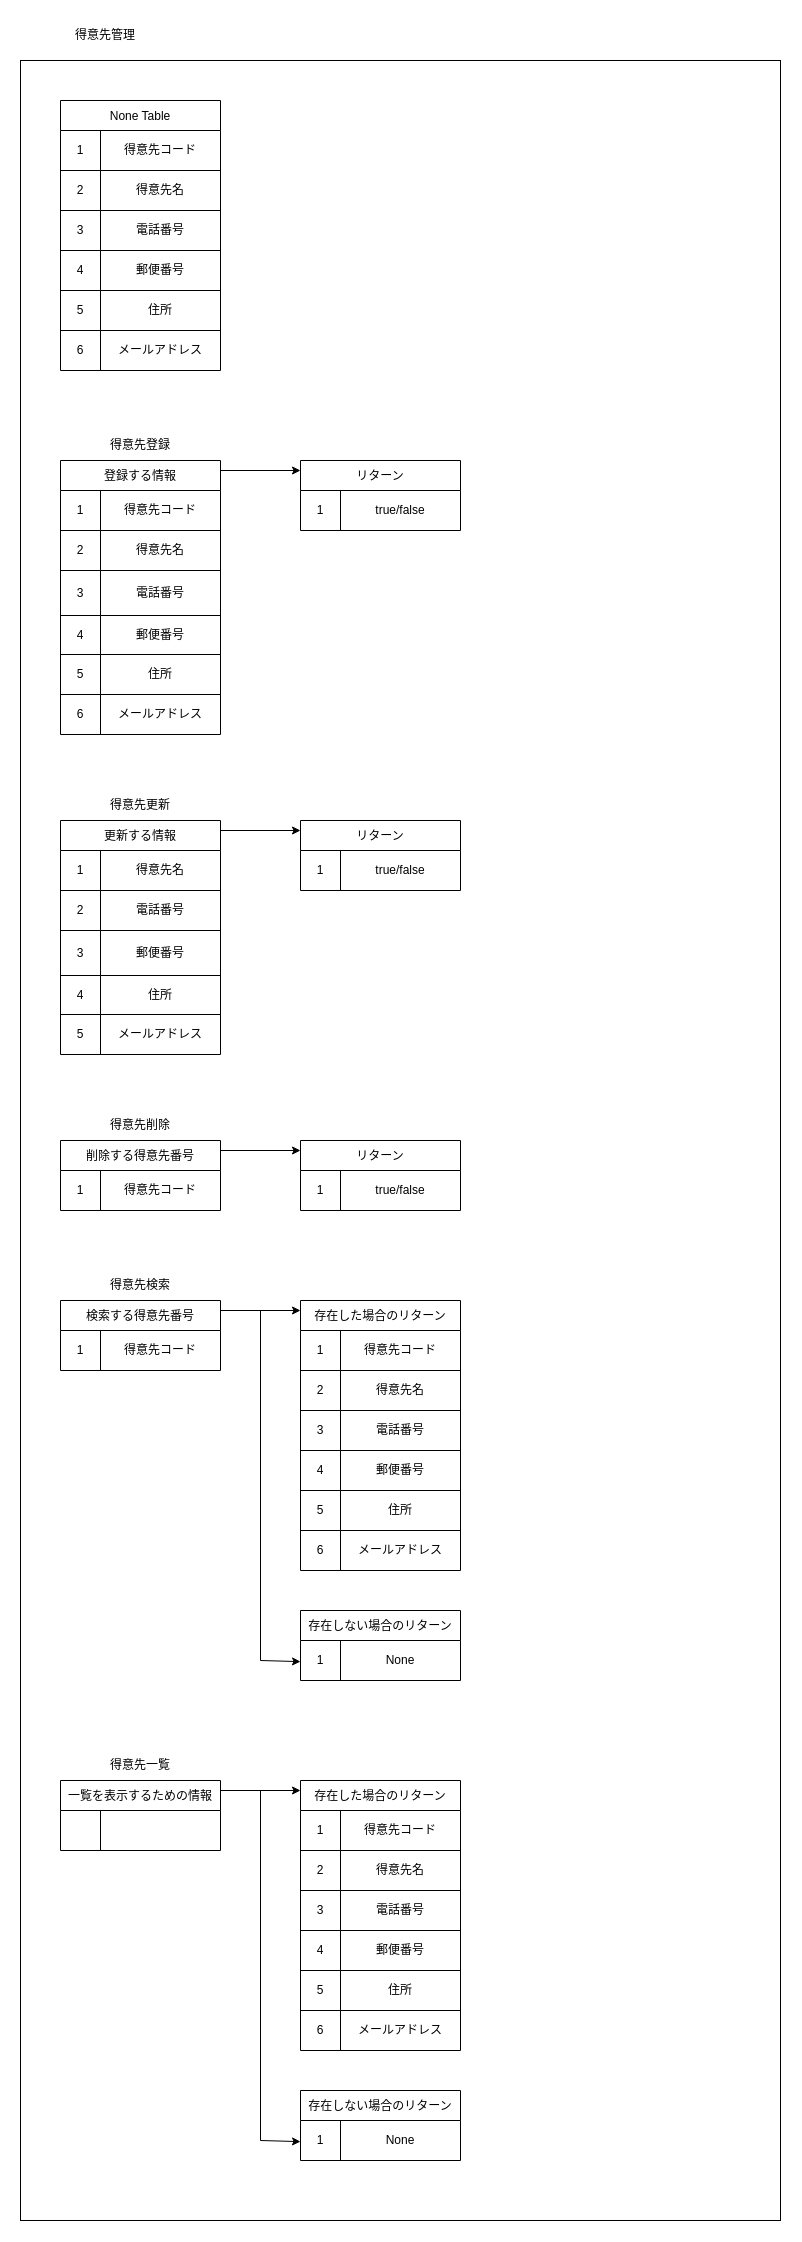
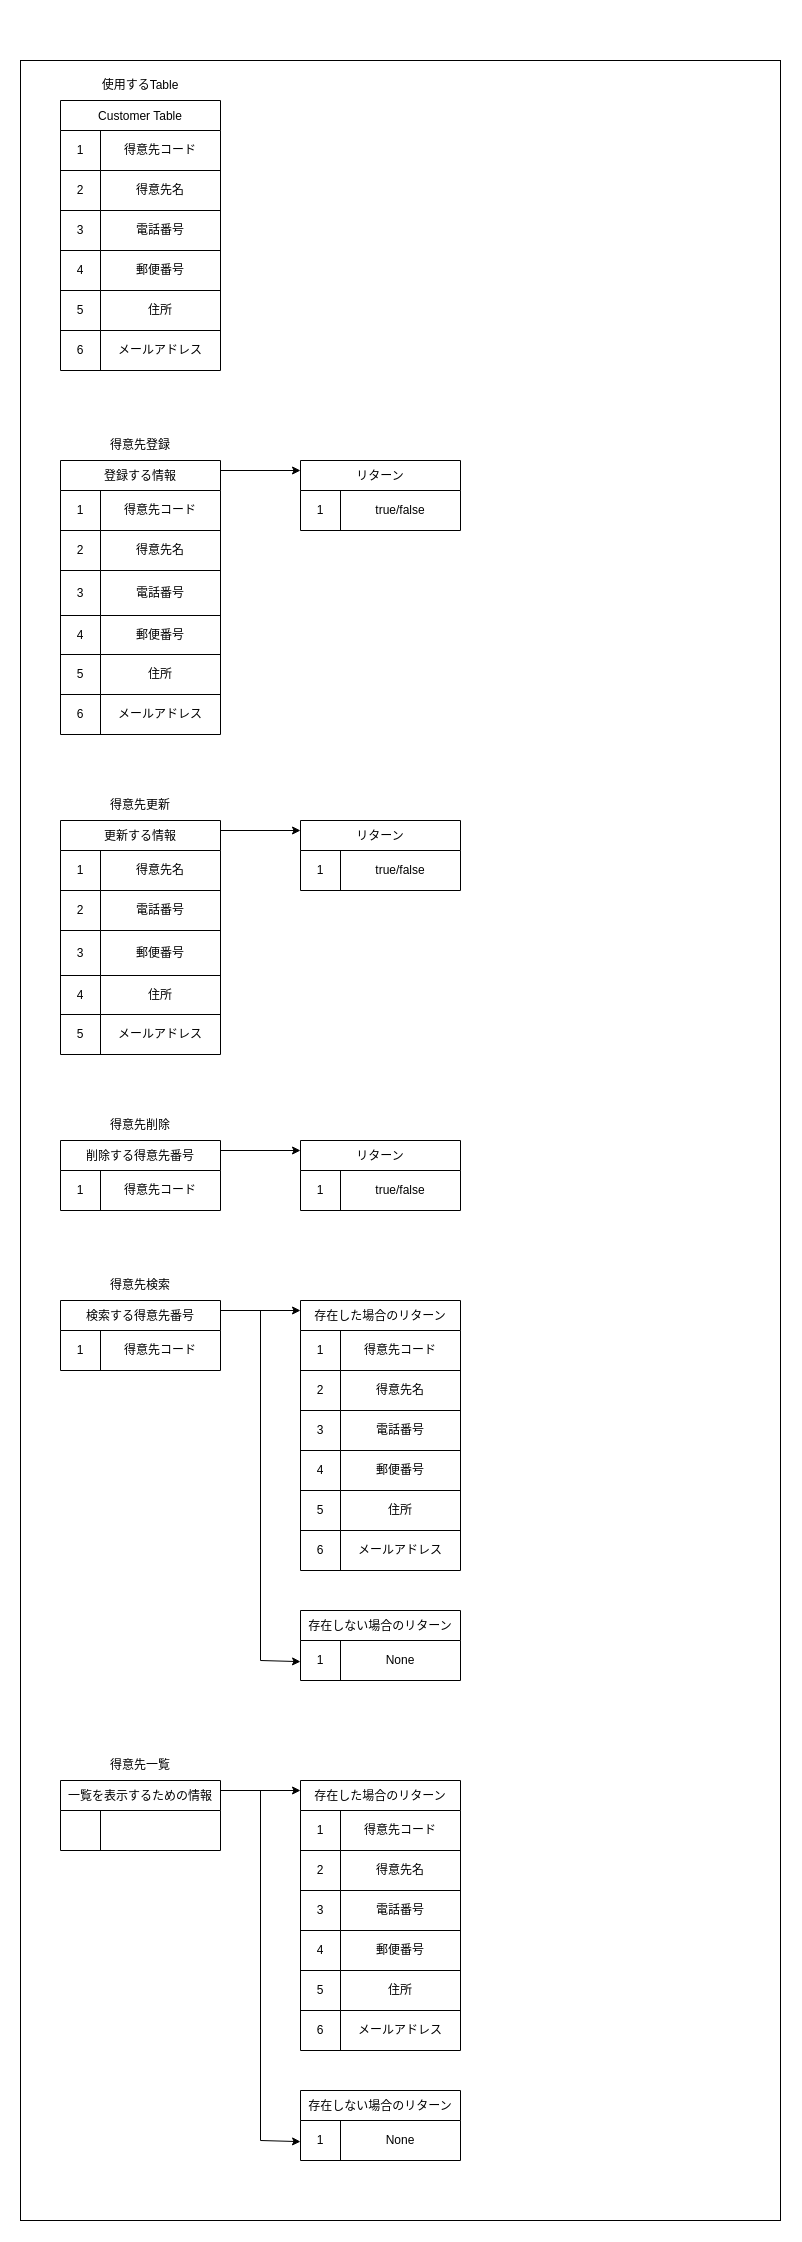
node "得意先管理": removed
node "使用するTable": added
node "None Table": label "None Table" -> "Customer Table"
